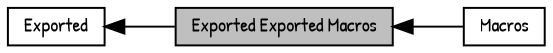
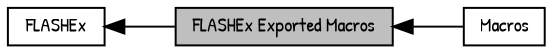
node "Exported": label "Exported" -> "FLASHEx"
node "Exported Exported Macros": label "Exported Exported Macros" -> "FLASHEx Exported Macros"
